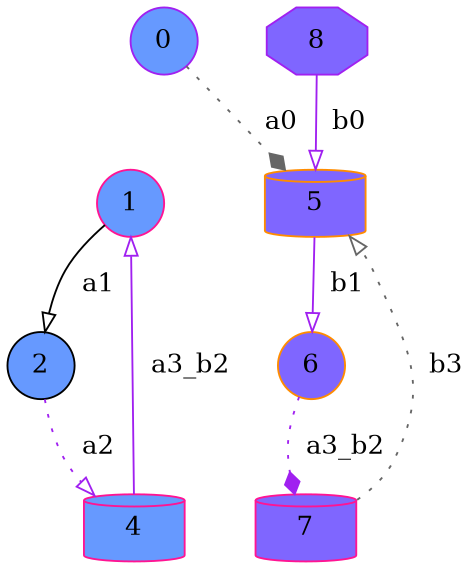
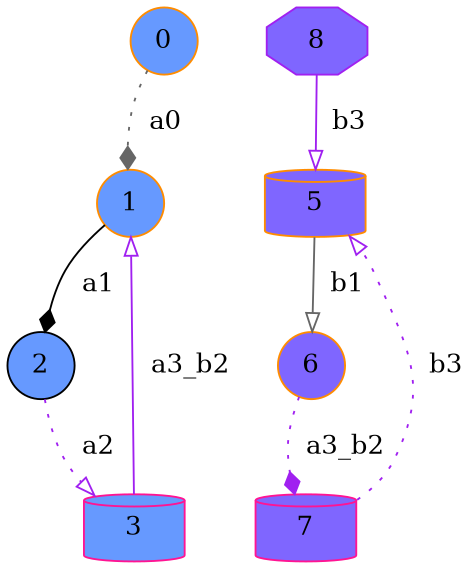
node "0": color purple -> darkorange
edge "0" -> "5": now "0" -> "1"
edge "8" -> "5": label "  b0" -> "  b3"
node "1": color deeppink -> darkorange
edge "1" -> "2": arrowhead onormal -> diamond
edge "5" -> "6": color purple -> gray40
edge "7" -> "5": color gray40 -> purple
node "4": label "4" -> "3"
